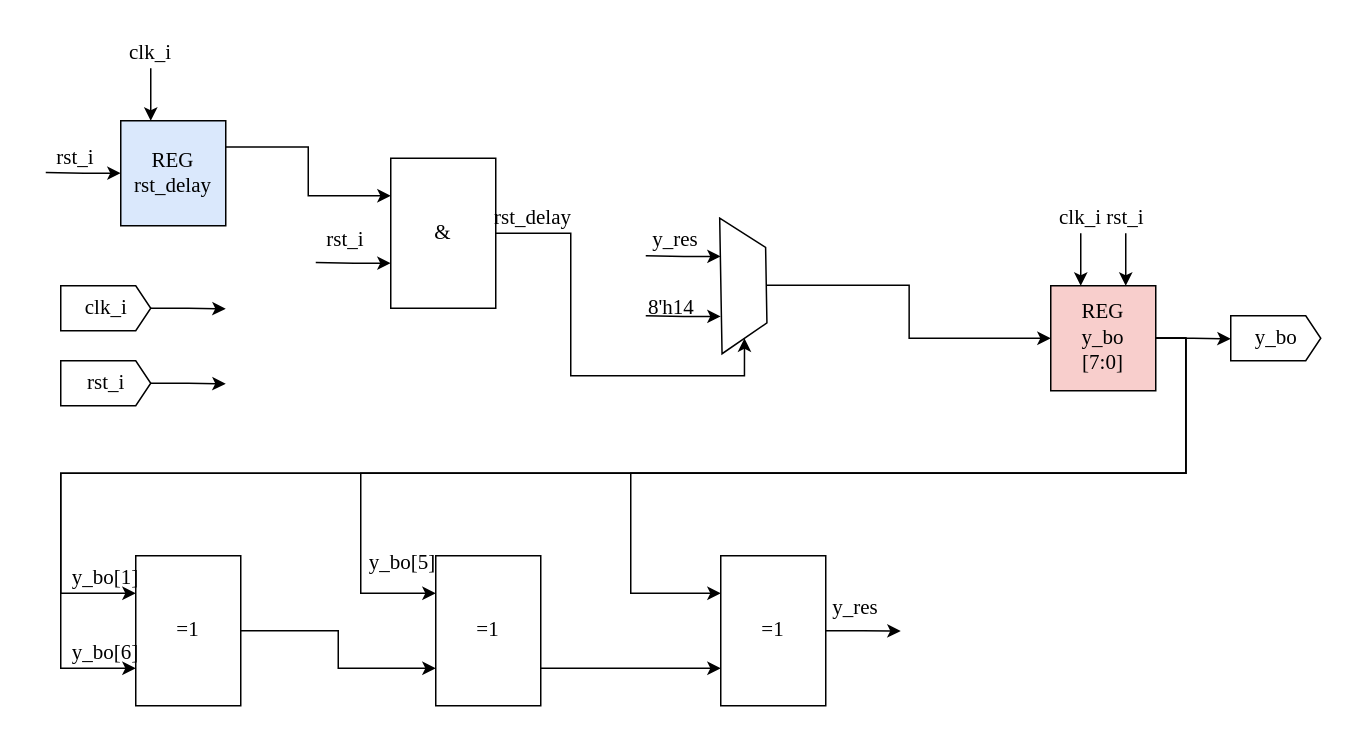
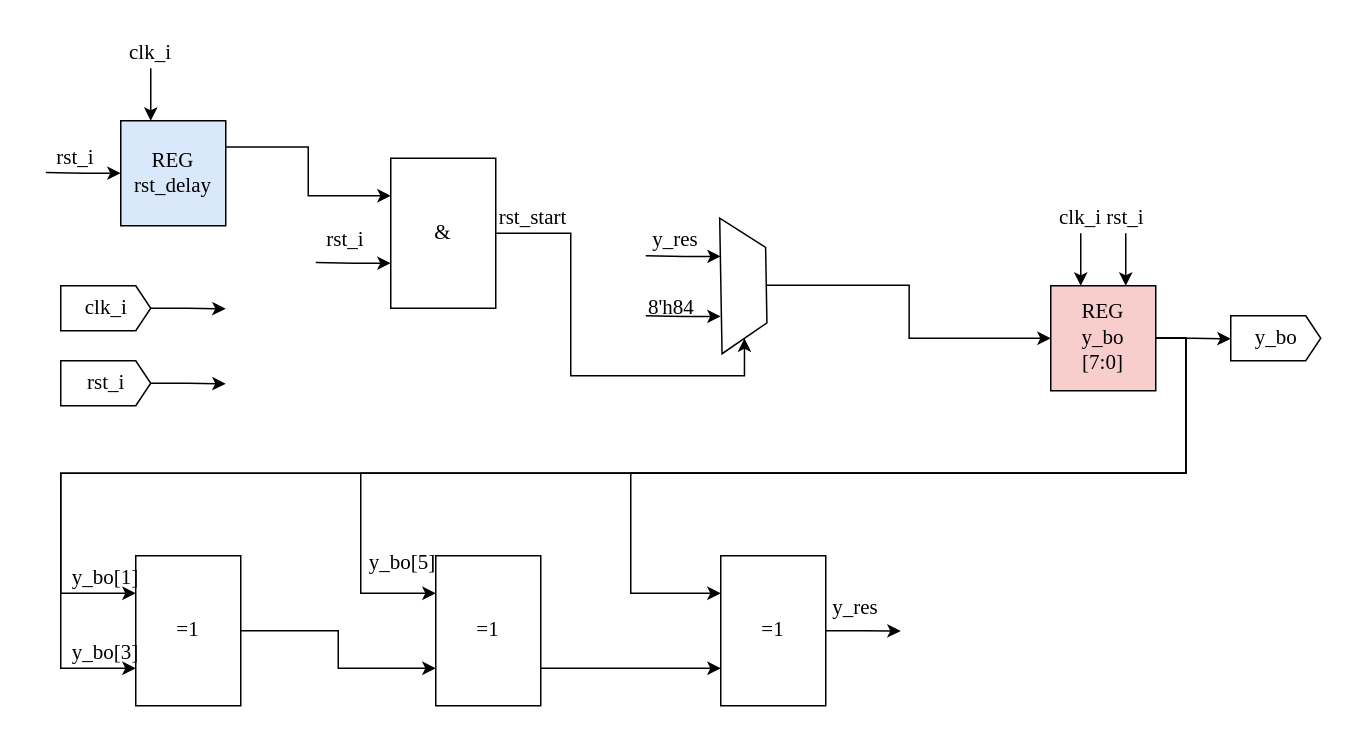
node "rst_delay": label "rst_delay" -> "rst_start"
node "8'h14": label "8'h14" -> "8'h84"
node "y_bo[6]": label "y_bo[6]" -> "y_bo[3]"
